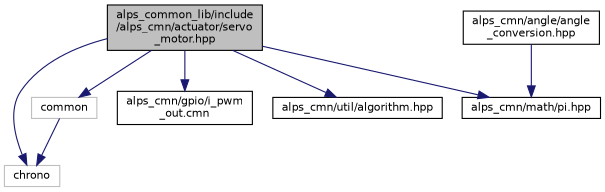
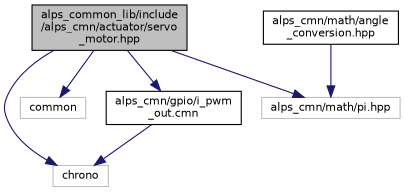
node "alps_cmn/angle/angle _conversion.hpp": label "alps_cmn/angle/angle _conversion.hpp" -> "alps_cmn/math/angle _conversion.hpp"
node "alps_cmn/util/algorithm.hpp": removed
node "alps_cmn/math/pi.hpp": color black -> grey75
edge "common" -> "chrono": now "alps_cmn/gpio/i_pwm _out.cmn" -> "chrono"
